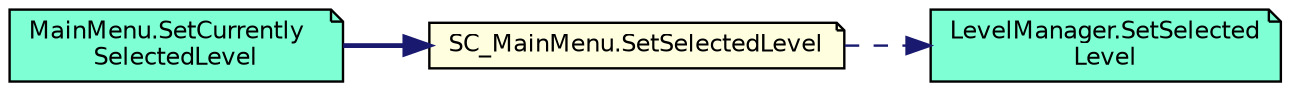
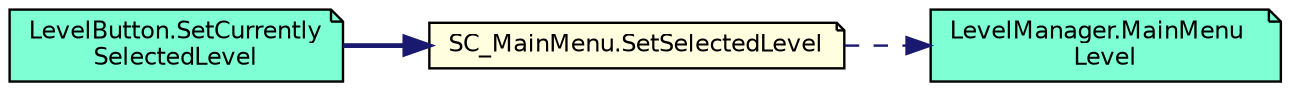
node "MainMenu.SetCurrently SelectedLevel": label "MainMenu.SetCurrently SelectedLevel" -> "LevelButton.SetCurrently SelectedLevel"
node "LevelManager.SetSelected Level": label "LevelManager.SetSelected Level" -> "LevelManager.MainMenu Level"
